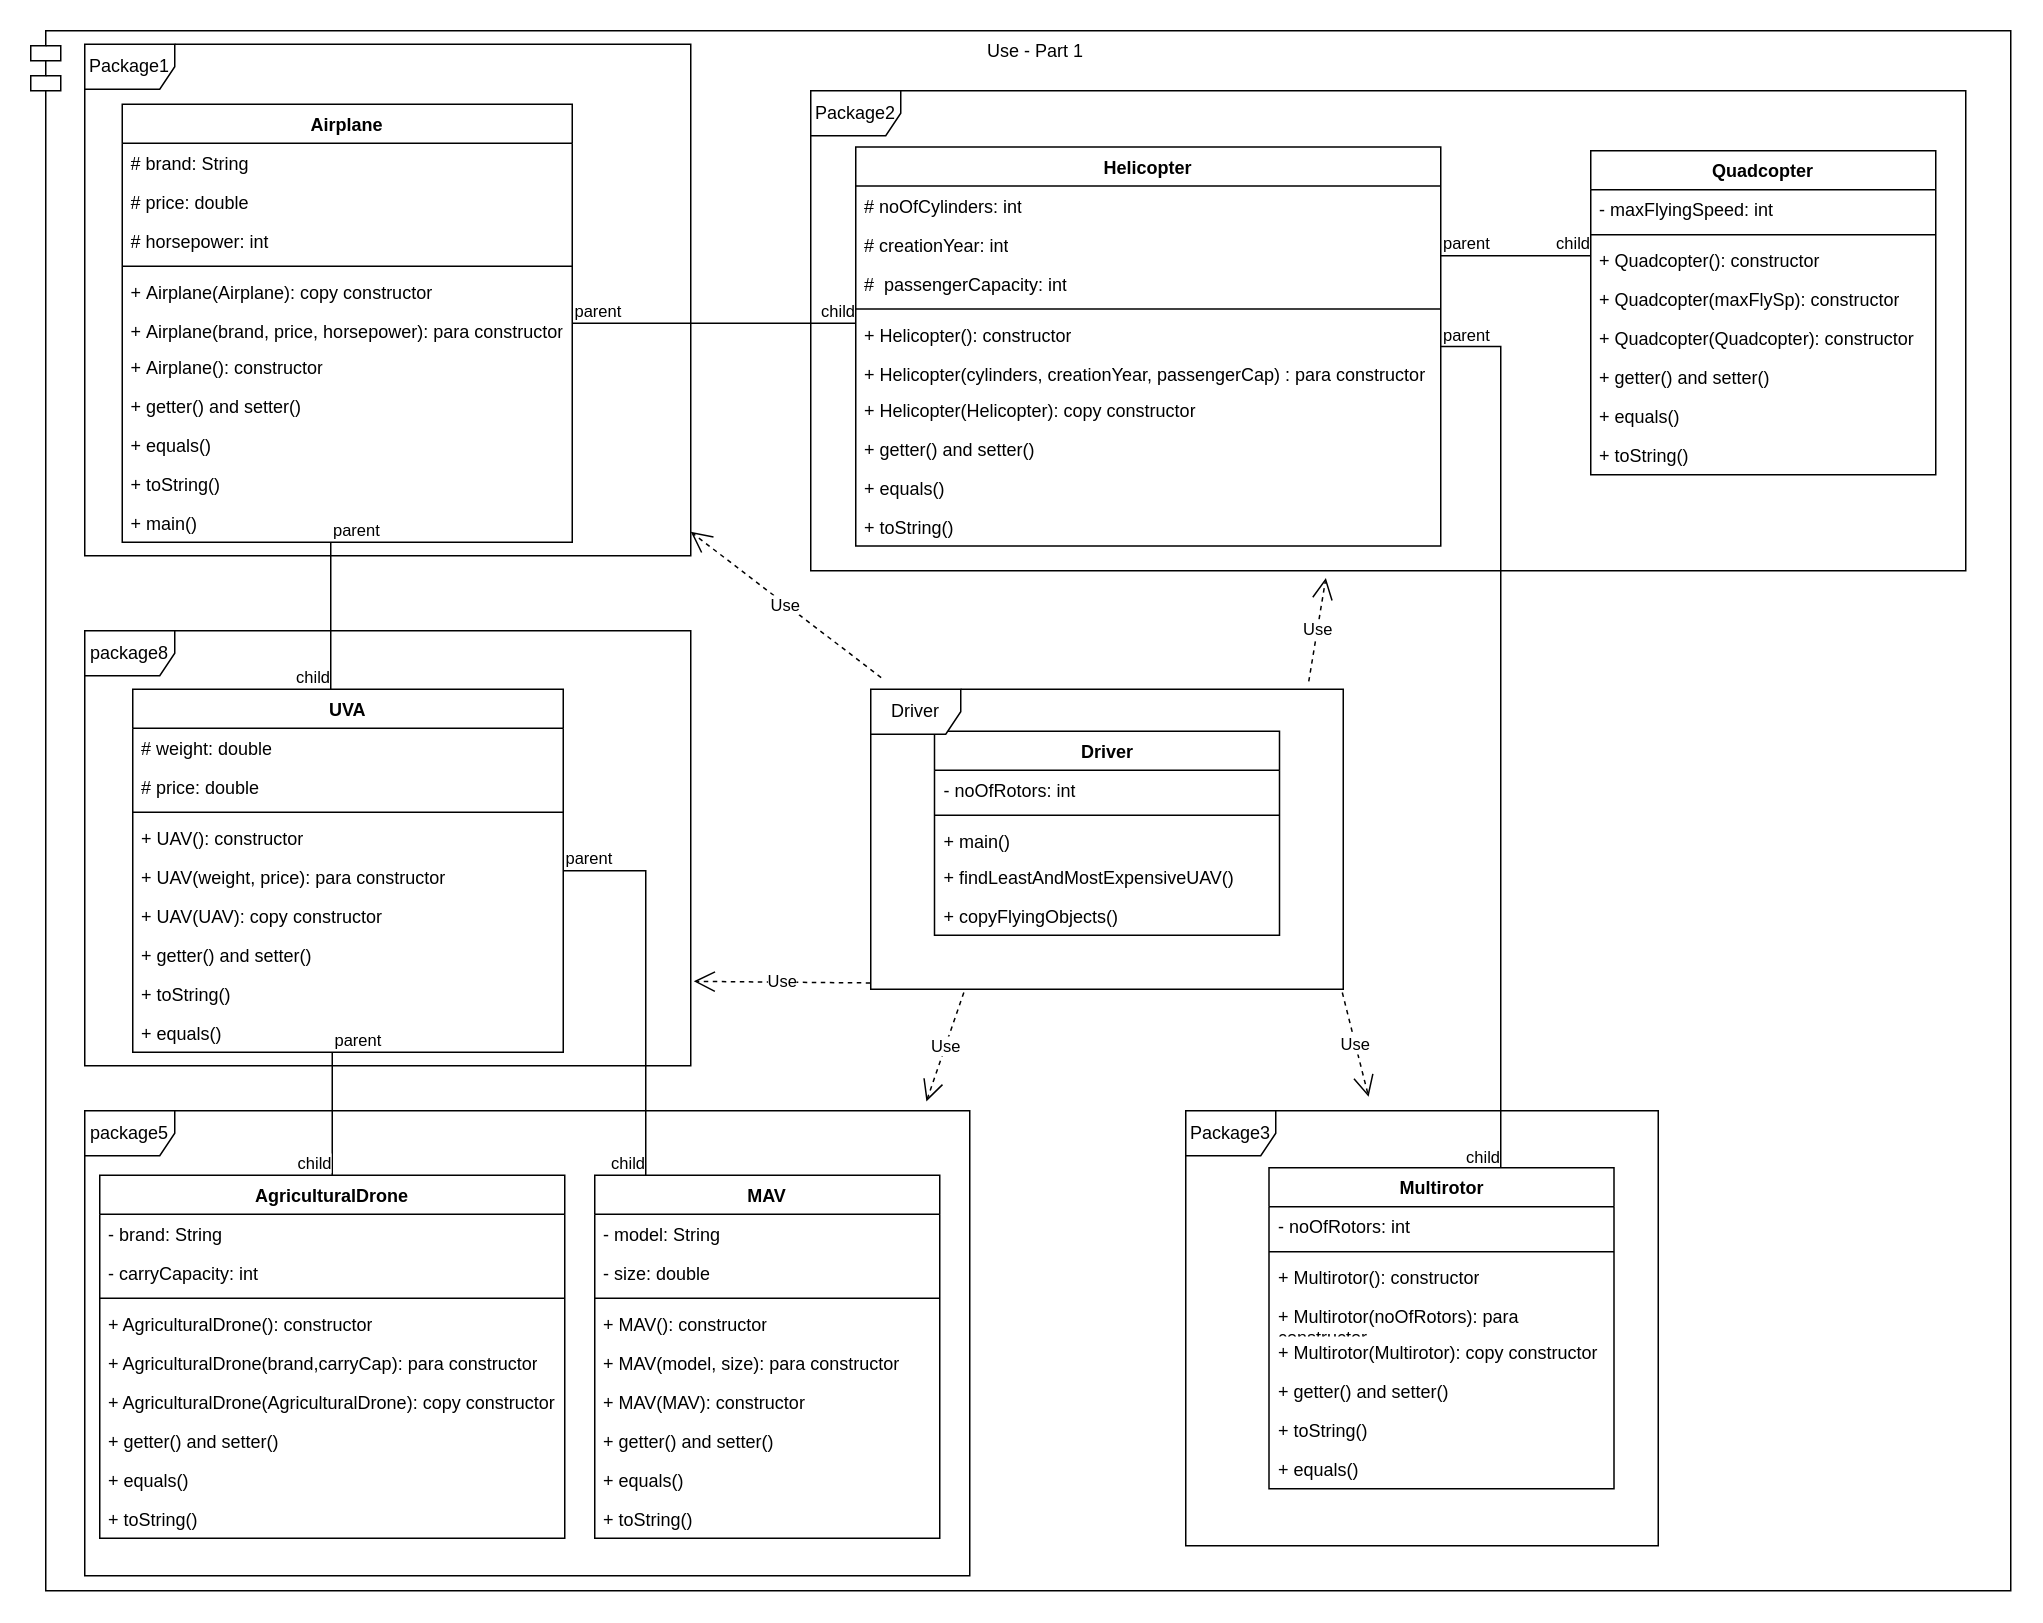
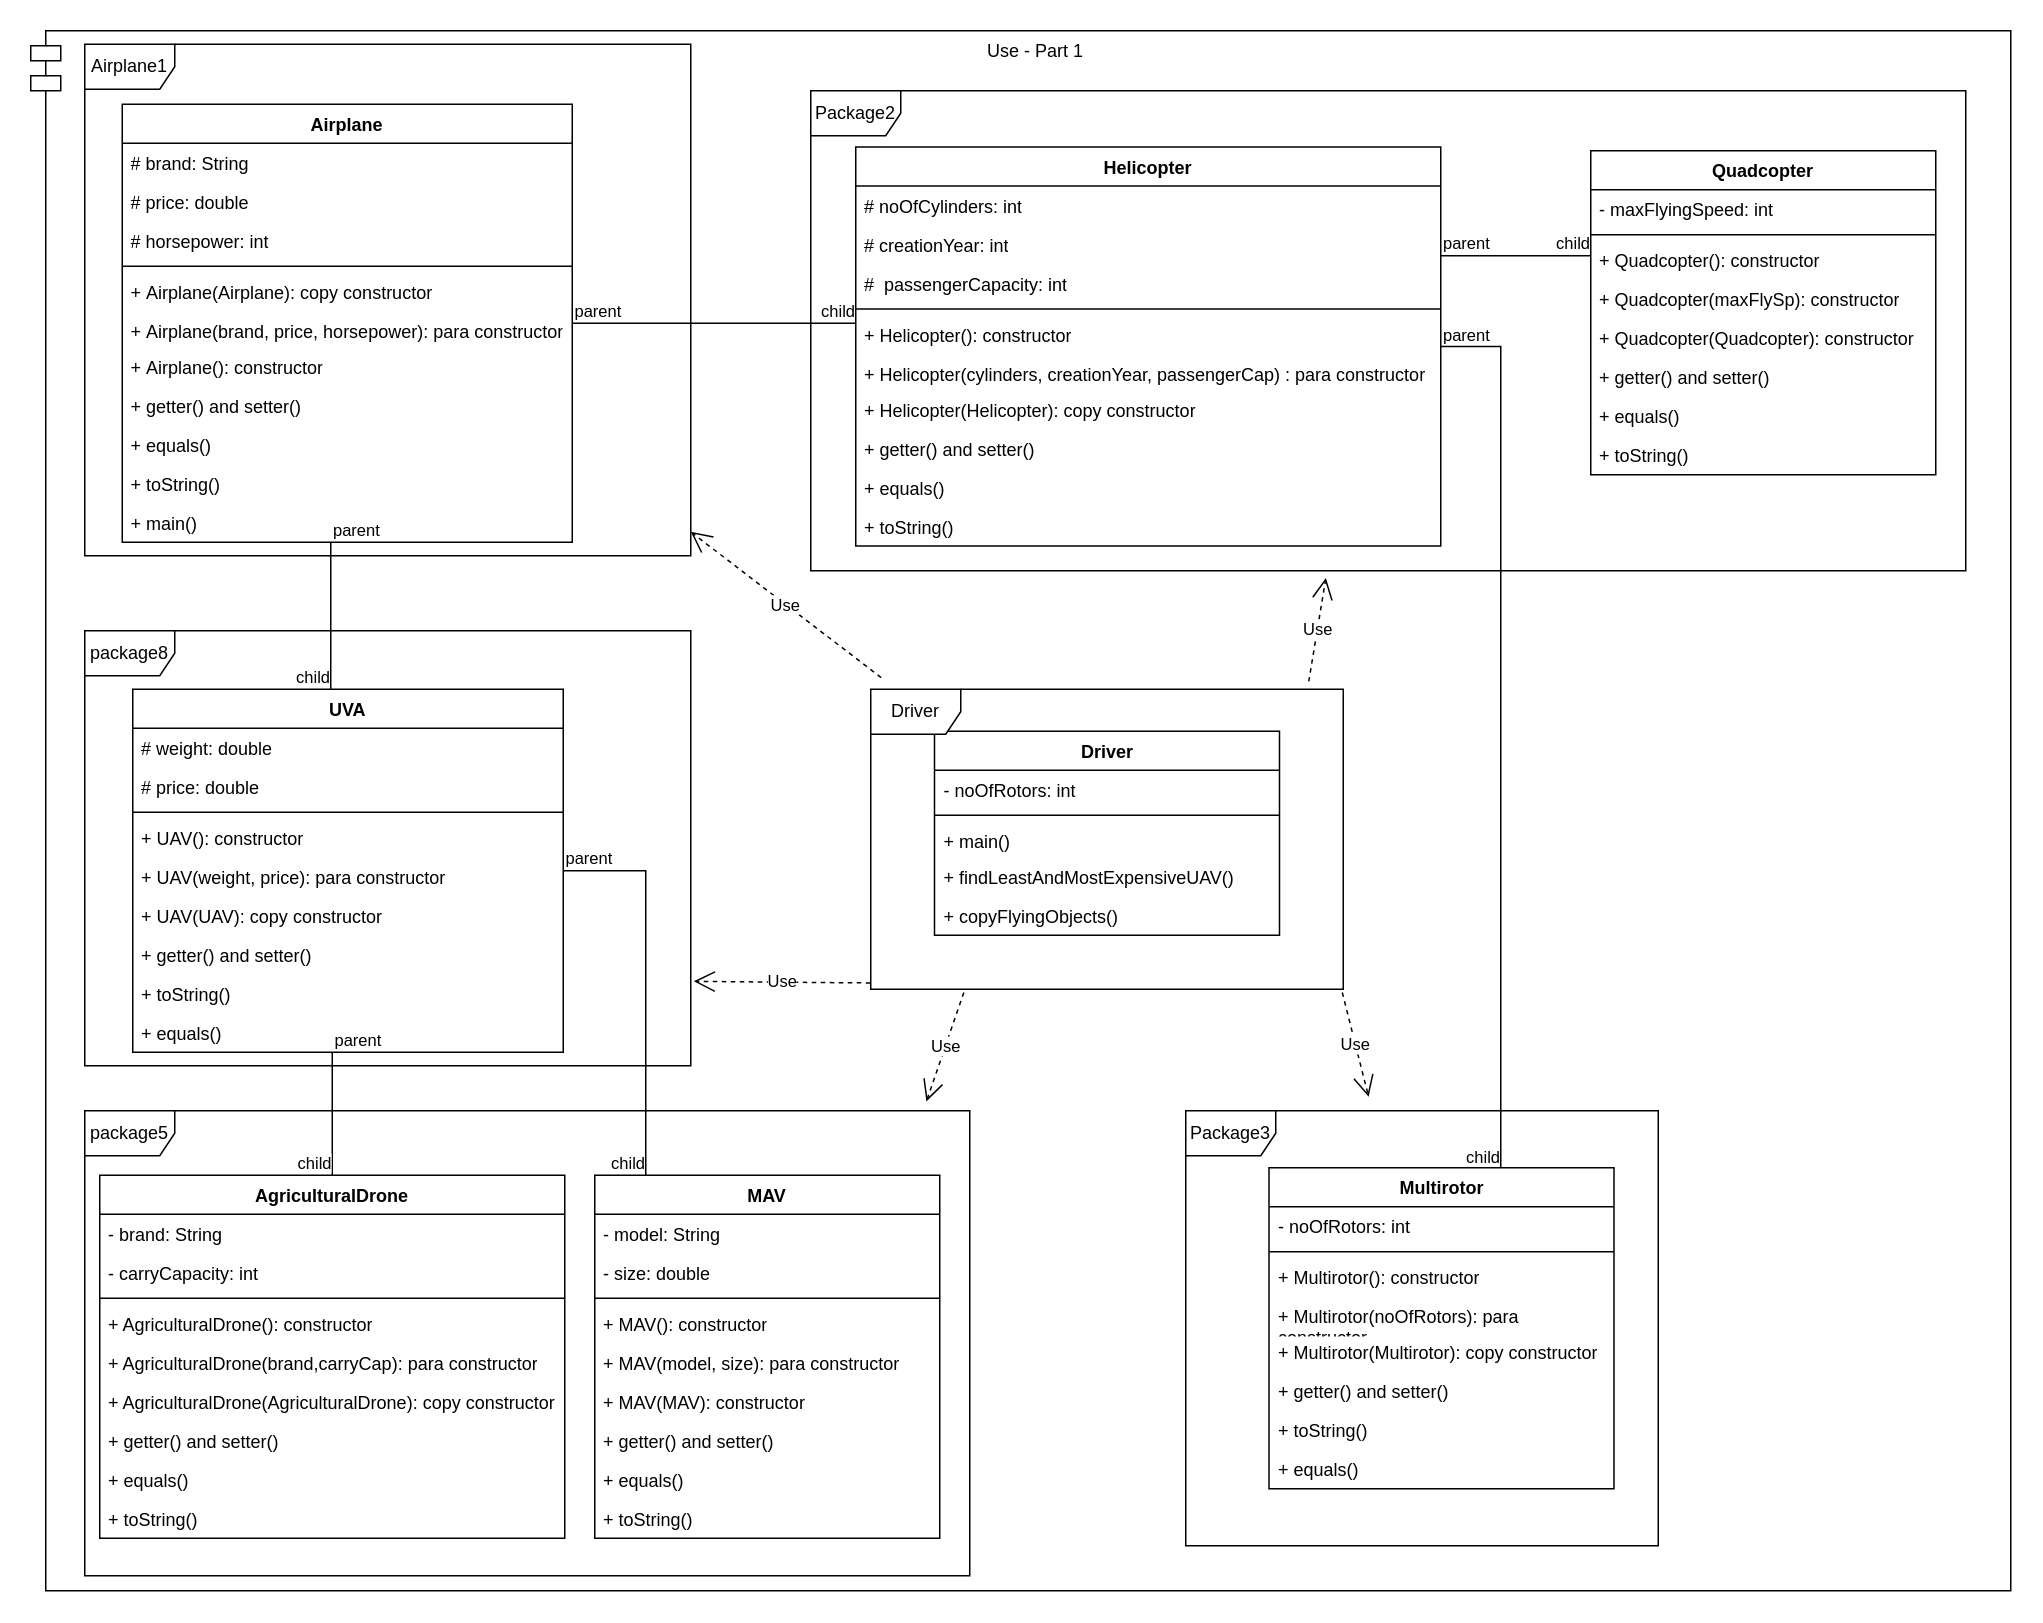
node "Package1": label "Package1" -> "Airplane1"
